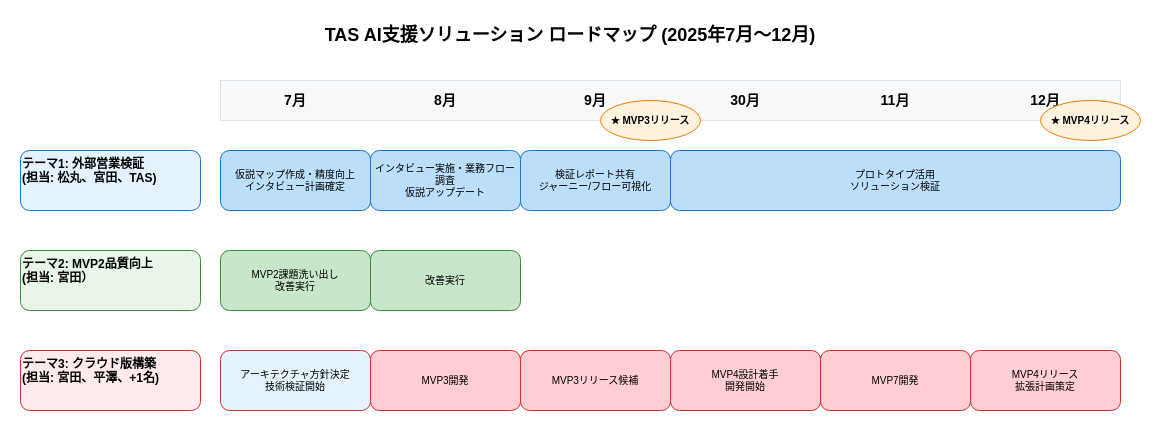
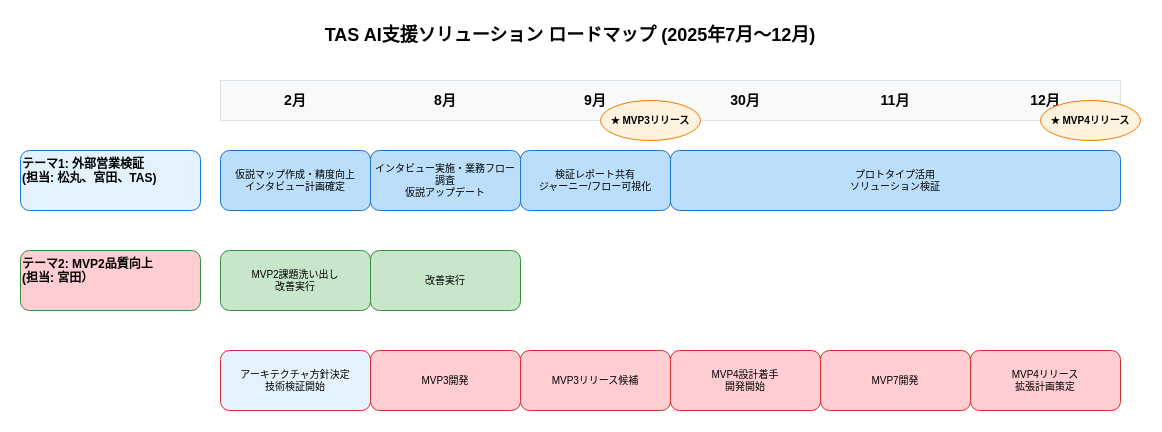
node "7月": label "7月" -> "2月"
node "テーマ2: MVP2品質向上 (担当: 宮田）": fillcolor #e8f5e8 -> #ffcdd2
node "テーマ3: クラウド版構築 (担当: 宮田、平澤、+1名)": removed
